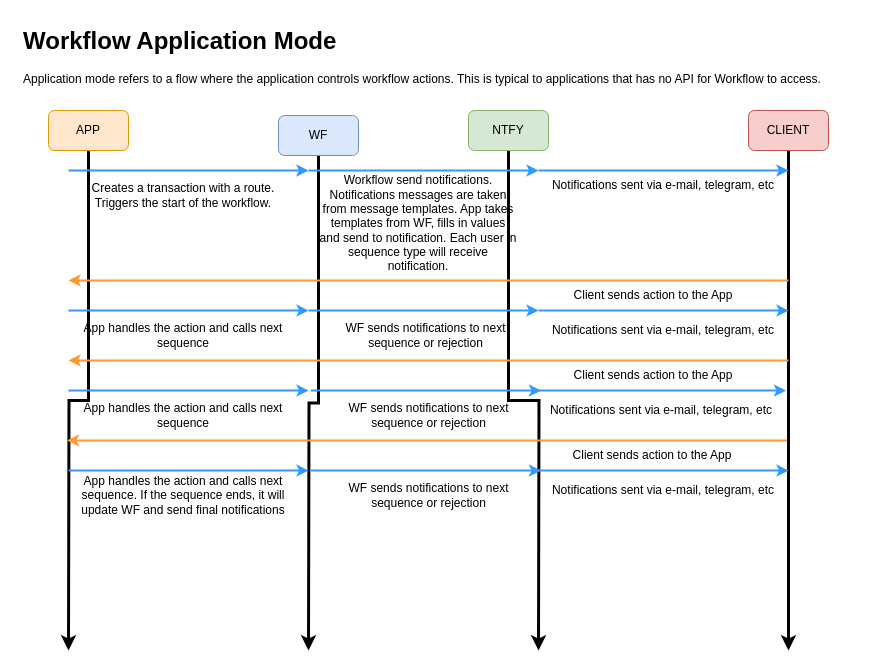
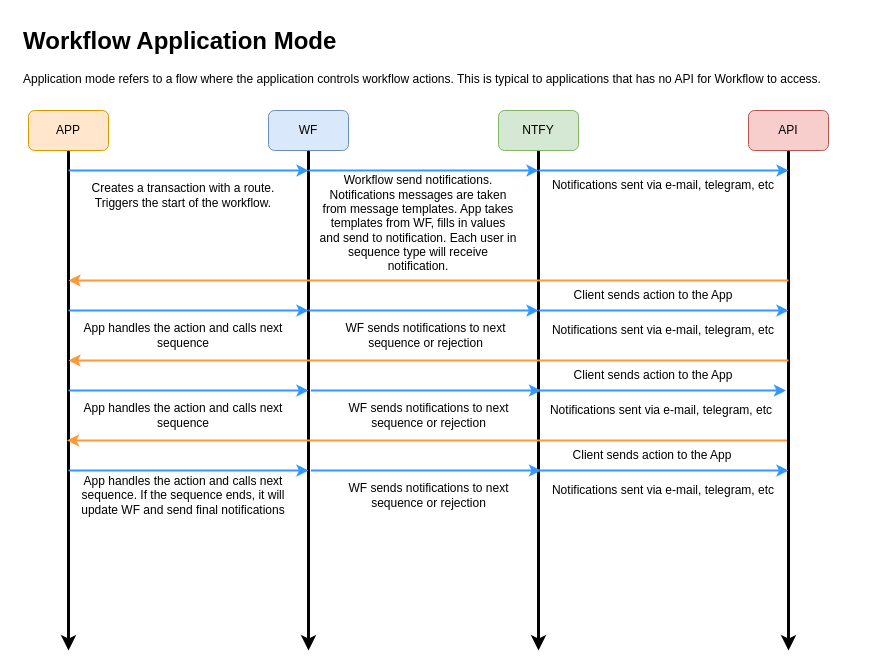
node "APP": moved (89, 131) -> (69, 131)
node "NTFY": moved (509, 131) -> (539, 131)
node "CLIENT": label "CLIENT" -> "API"
node "WF": moved (319, 136) -> (309, 131)
